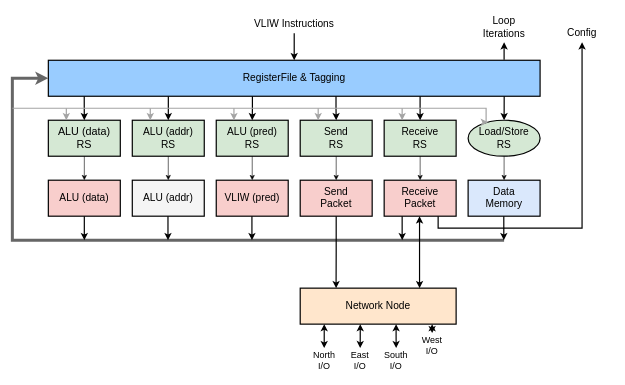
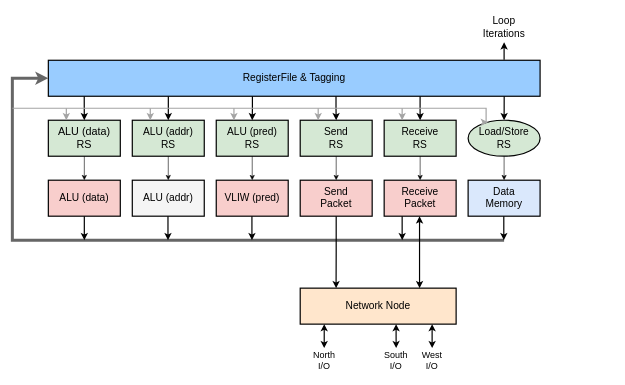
node "VLIW Instructions": removed
node "Config": removed
edge "VLIW Instructions" -> "RegisterFile & Tagging": removed
edge "Receive Packet" -> "Config": removed
edge "Network Node" -- "East I/O": removed
node "West I/O": moved (432, 345) -> (432, 360)
node "East I/O": removed
